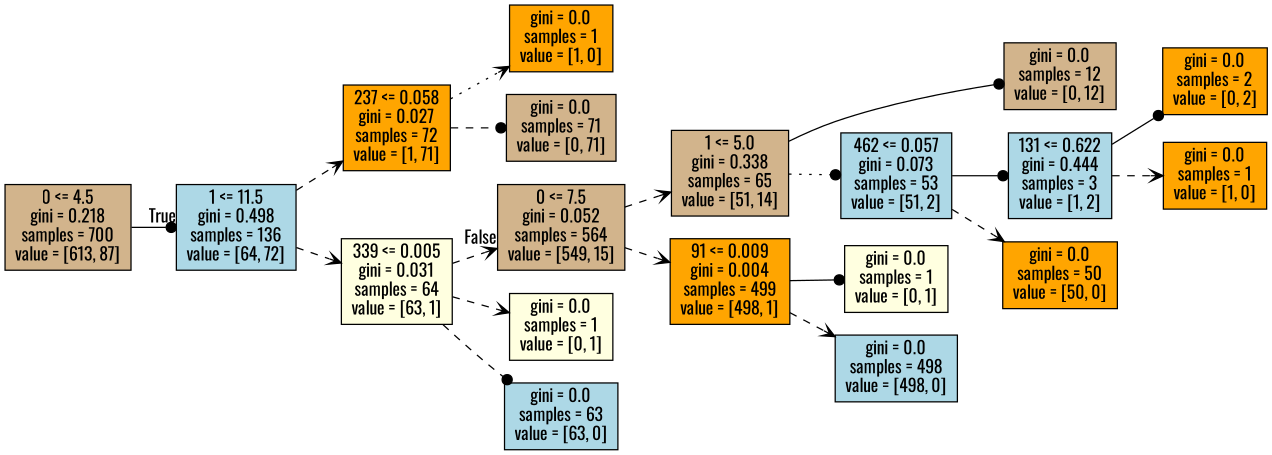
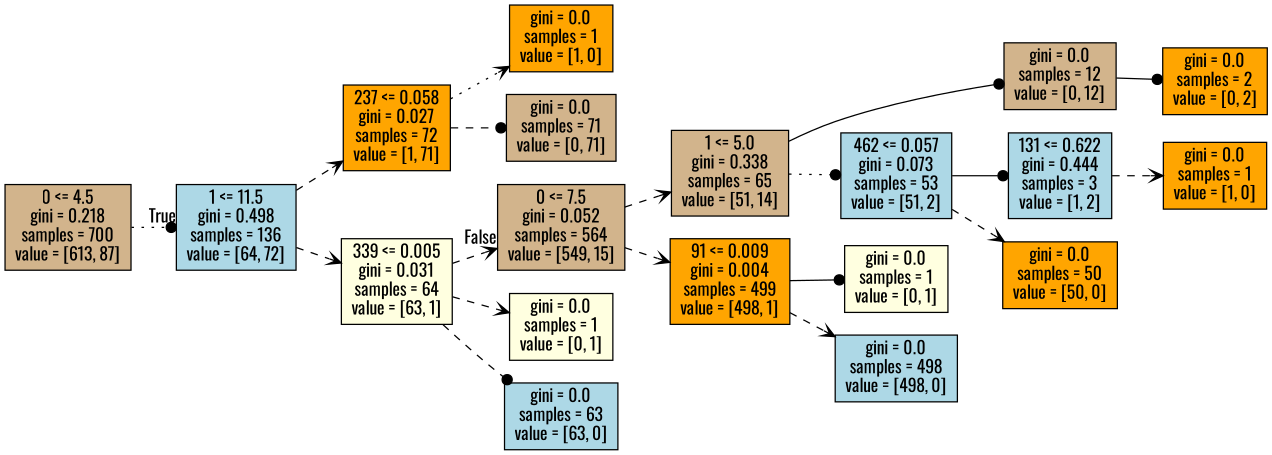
edge "131 <= 0.622 gini = 0.444 samples = 3 value = [1, 2]" -> "gini = 0.0 samples = 2 value = [0, 2]": now "gini = 0.0 samples = 12 value = [0, 12]" -> "gini = 0.0 samples = 2 value = [0, 2]"
edge "0 <= 4.5 gini = 0.218 samples = 700 value = [613, 87]" -> "1 <= 11.5 gini = 0.498 samples = 136 value = [64, 72]": style solid -> dotted
